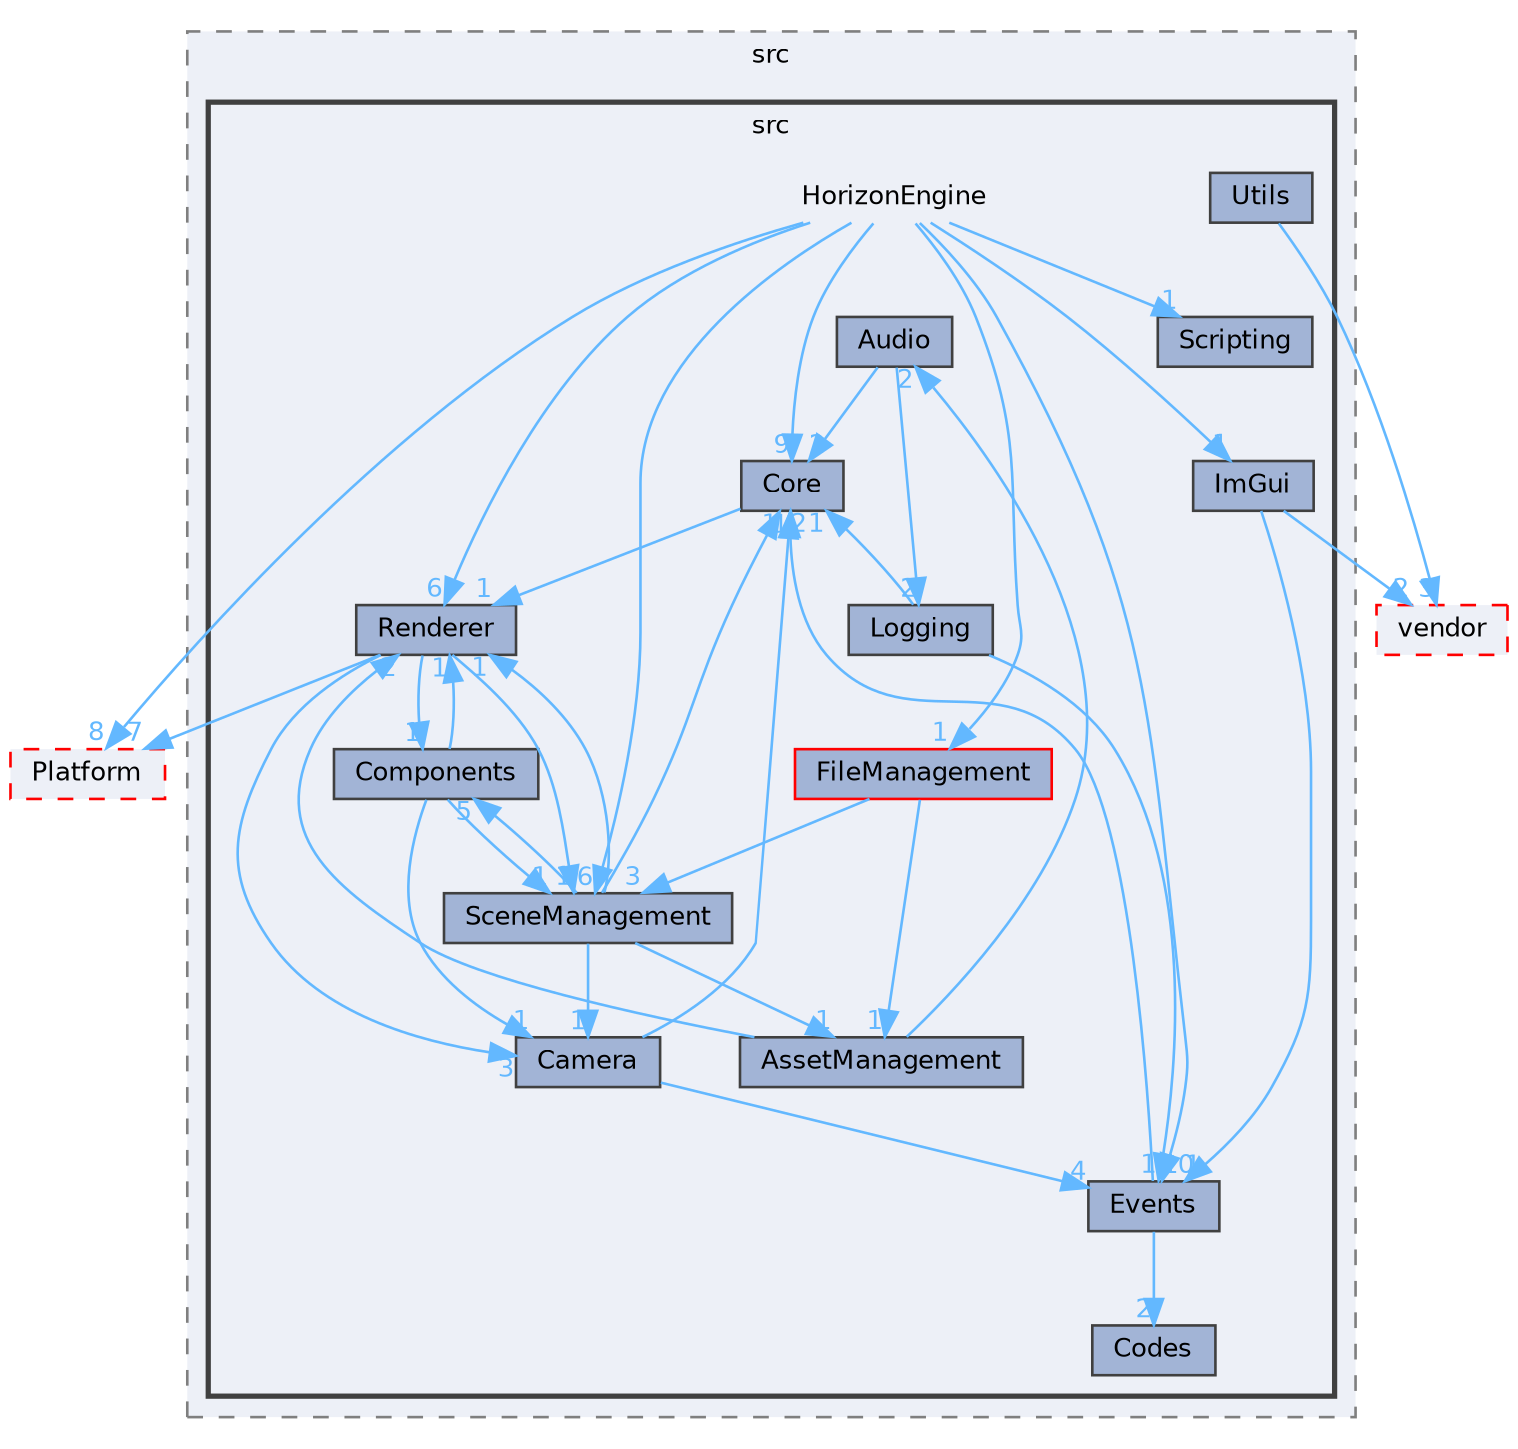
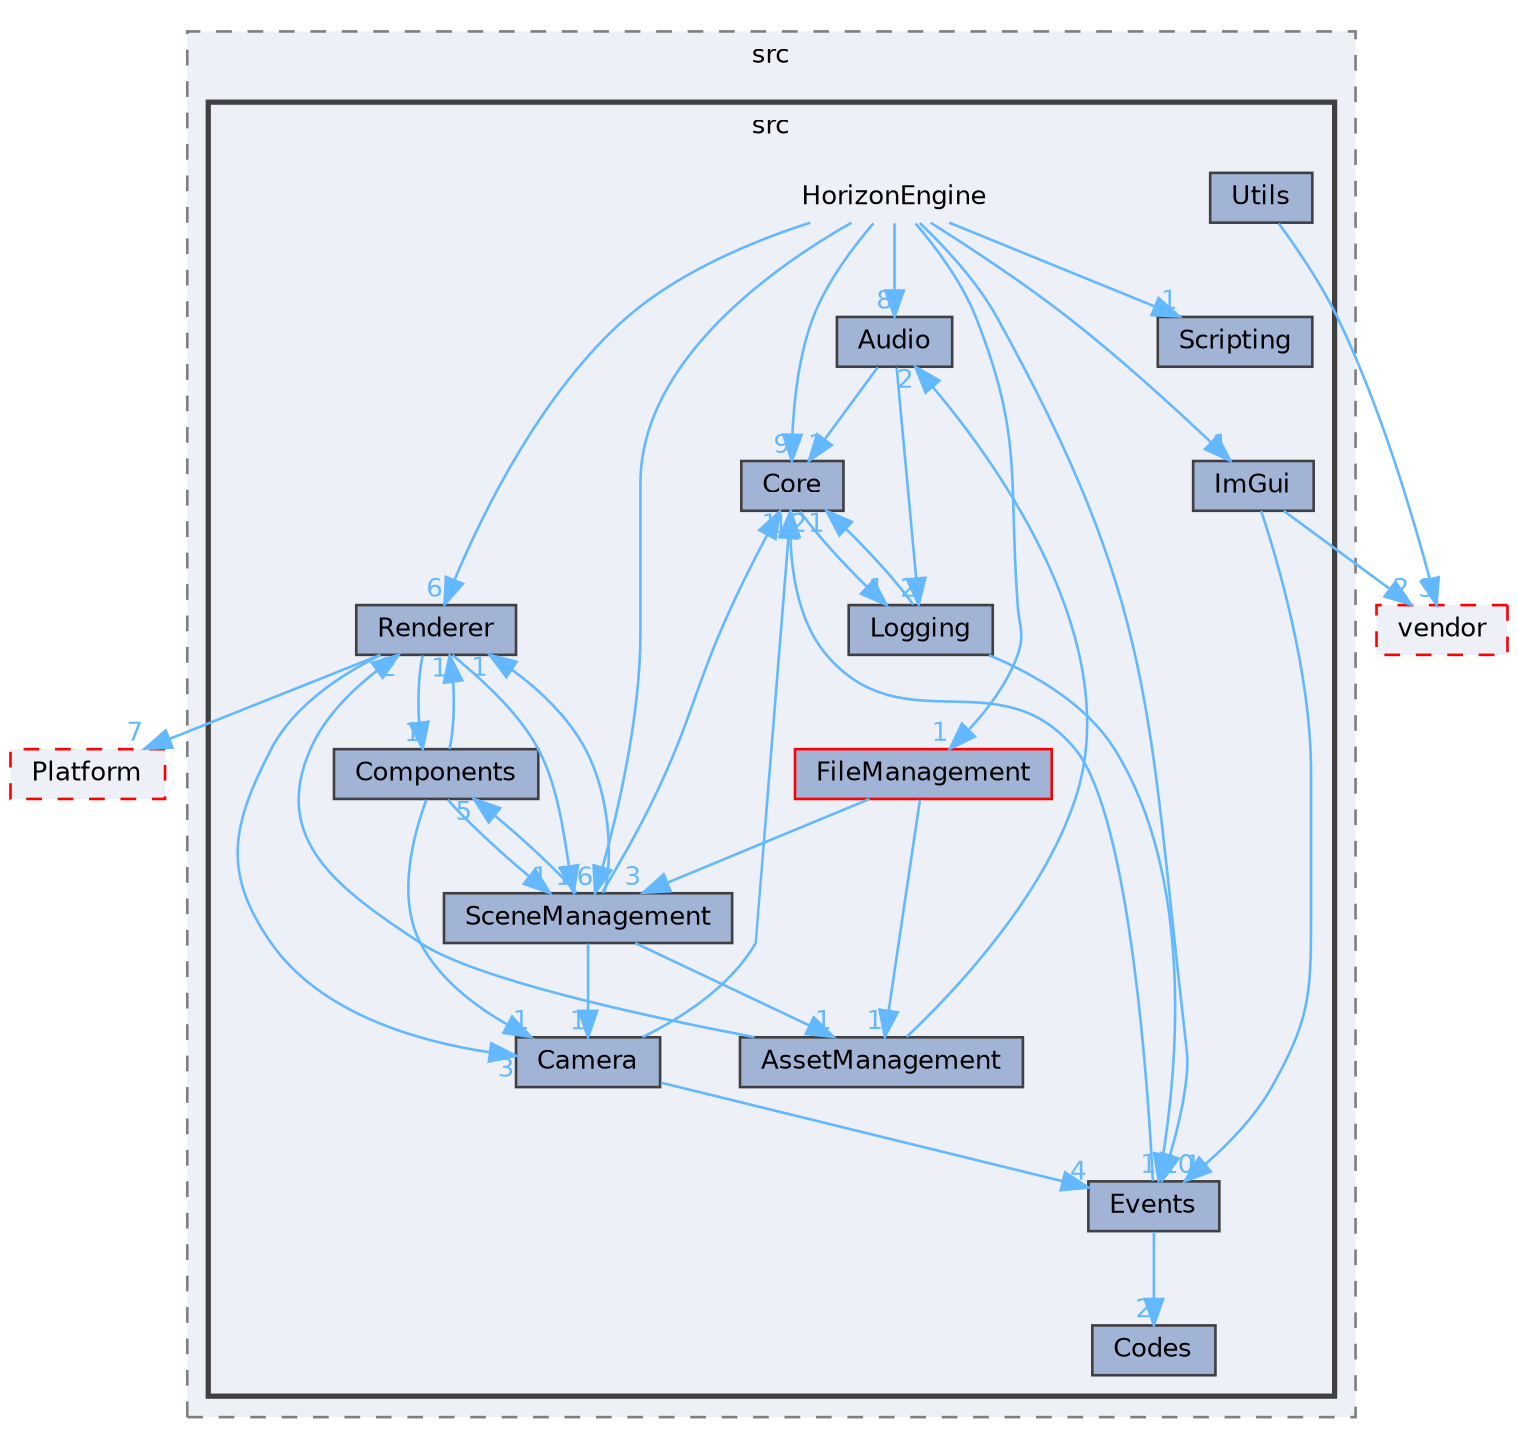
edge "HorizonEngine" -> "Platform": now "HorizonEngine" -> "Audio"
edge "Core" -> "Renderer": now "Core" -> "Logging"
